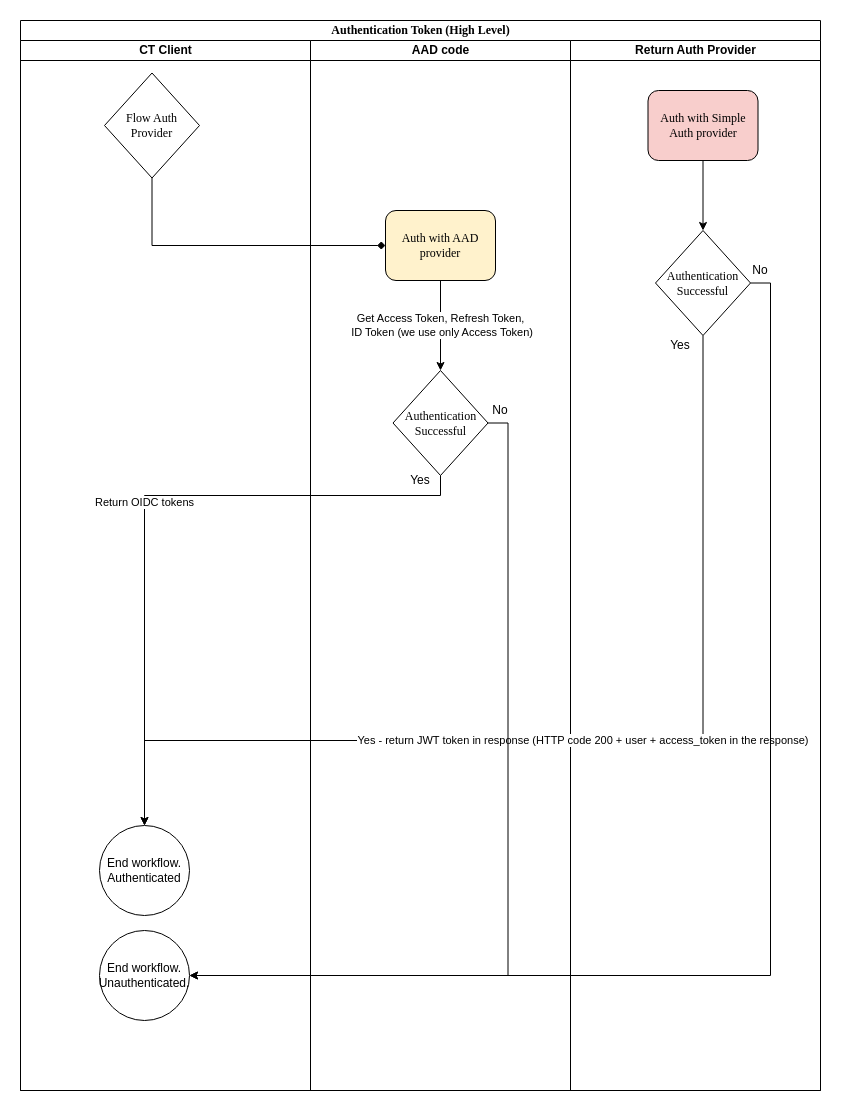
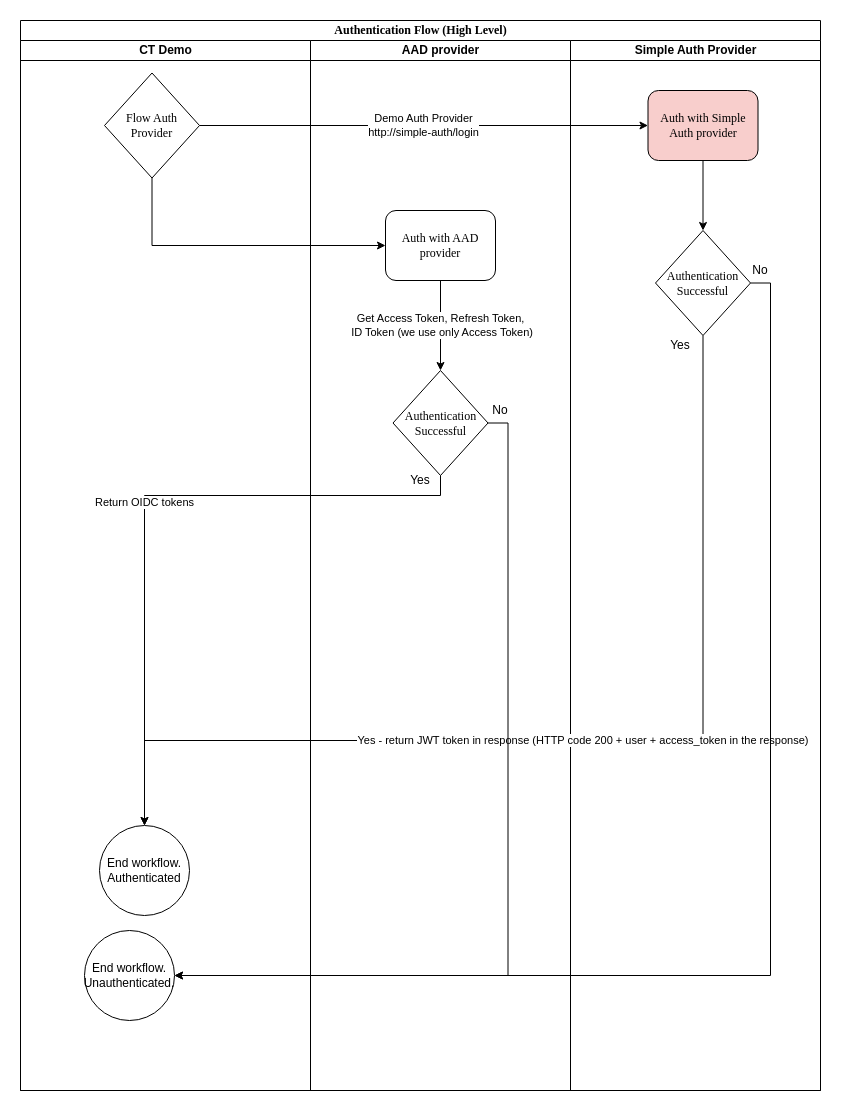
node "Authentication Token (High Level)": label "Authentication Token (High Level)" -> "Authentication Flow (High Level)"
node "CT Client": label "CT Client" -> "CT Demo"
node "AAD code": label "AAD code" -> "AAD provider"
node "Return Auth Provider": label "Return Auth Provider" -> "Simple Auth Provider"
edge "Flow Auth Provider" -> "Auth with Simple Auth provider": added, label "Demo Auth Provider http://simple-auth/login"
edge "Flow Auth Provider" -> "Auth with AAD provider": arrowhead diamond -> classic
node "Auth with AAD provider": fillcolor #fff2cc -> #ffffff
node "End workflow. Unauthenticated.": moved (145, 976) -> (130, 976)
